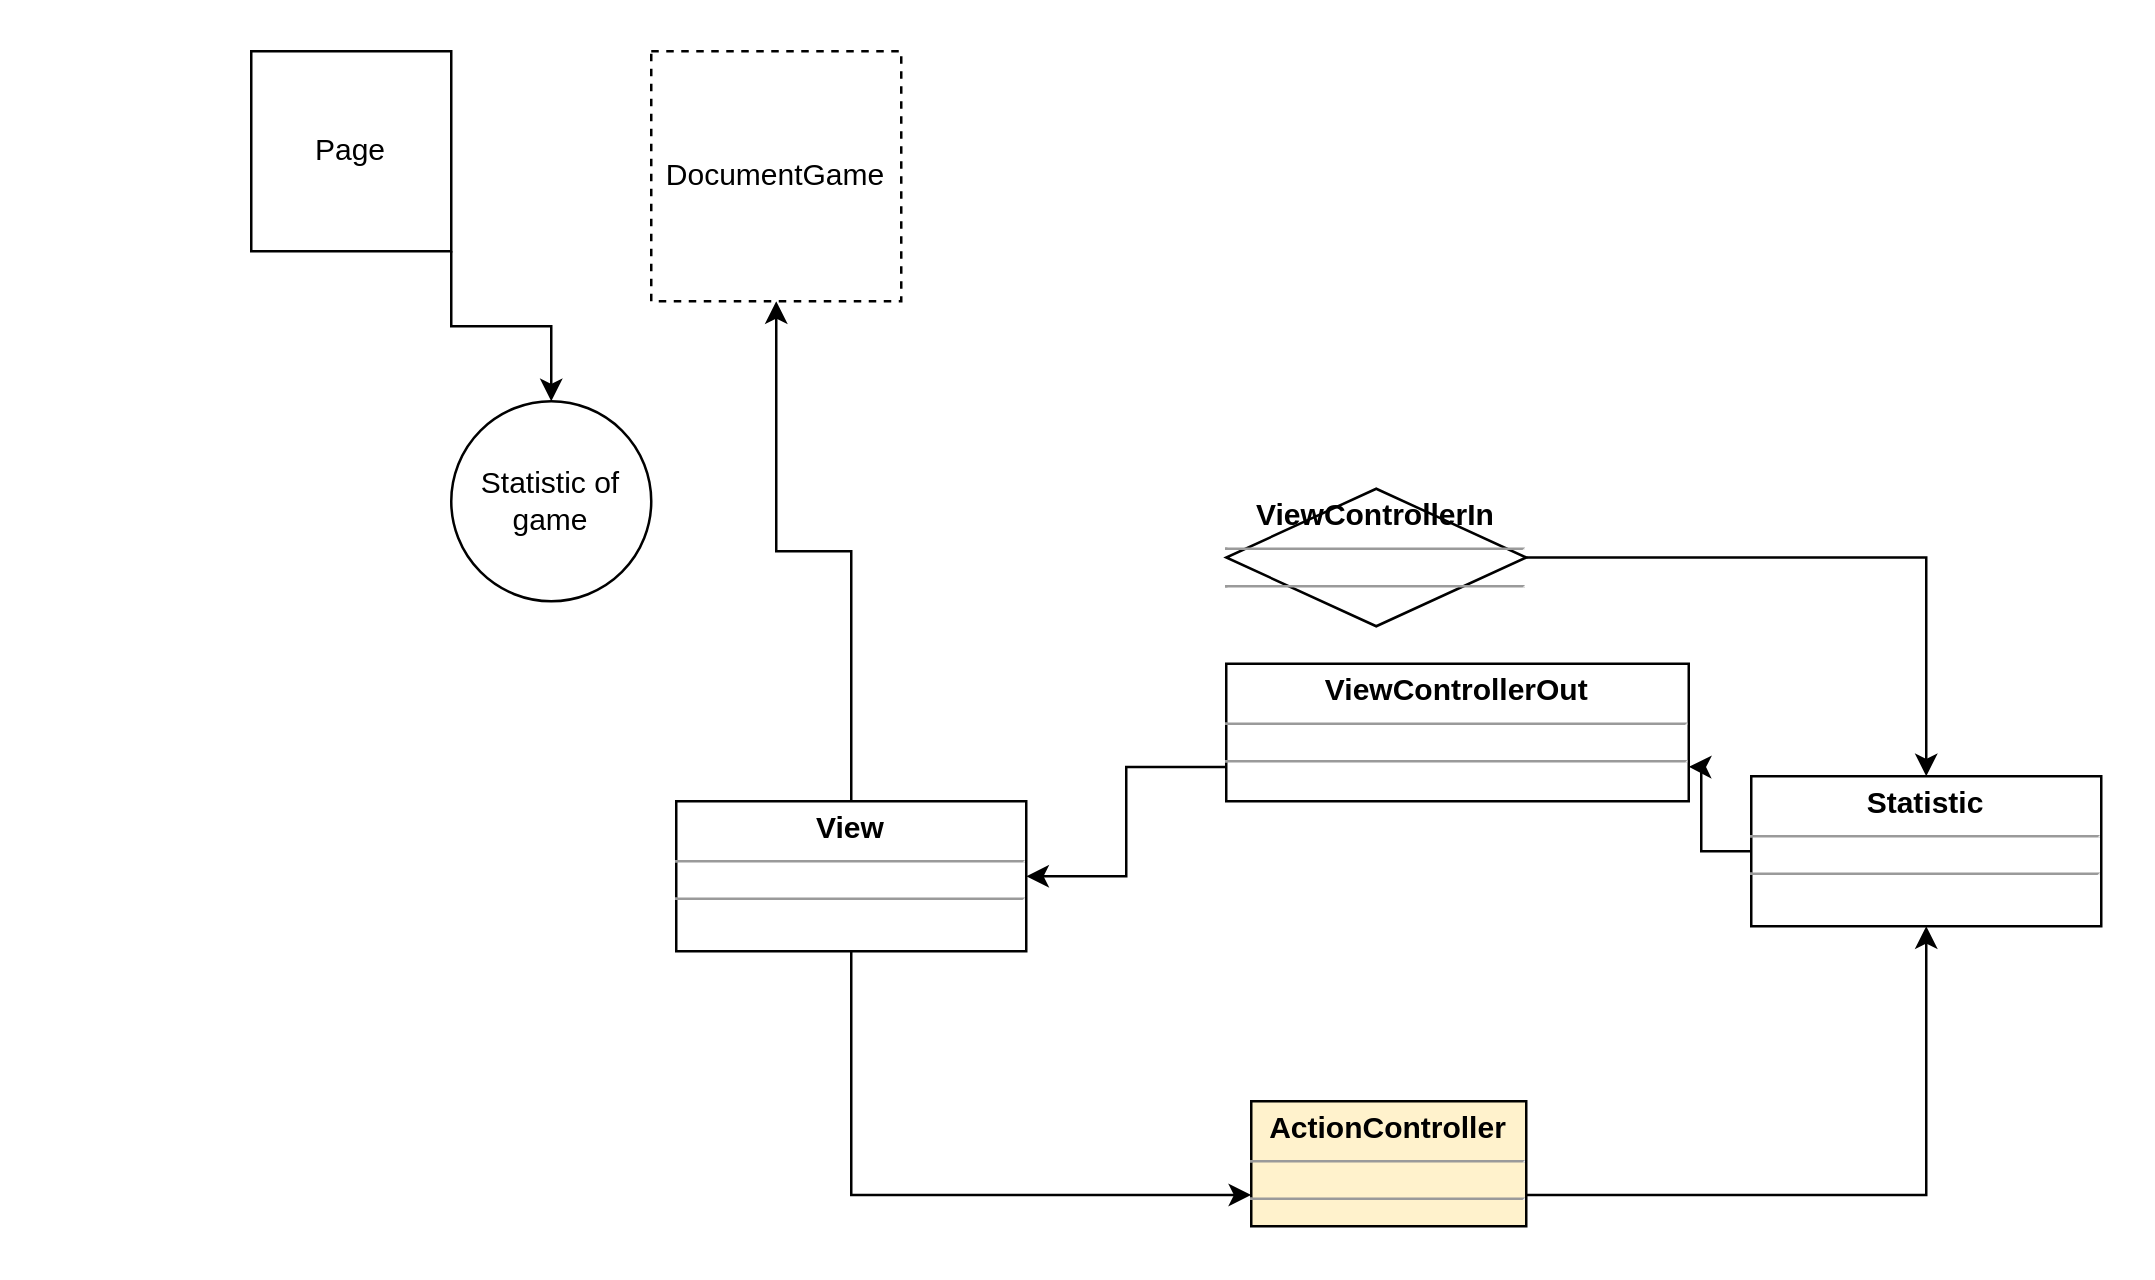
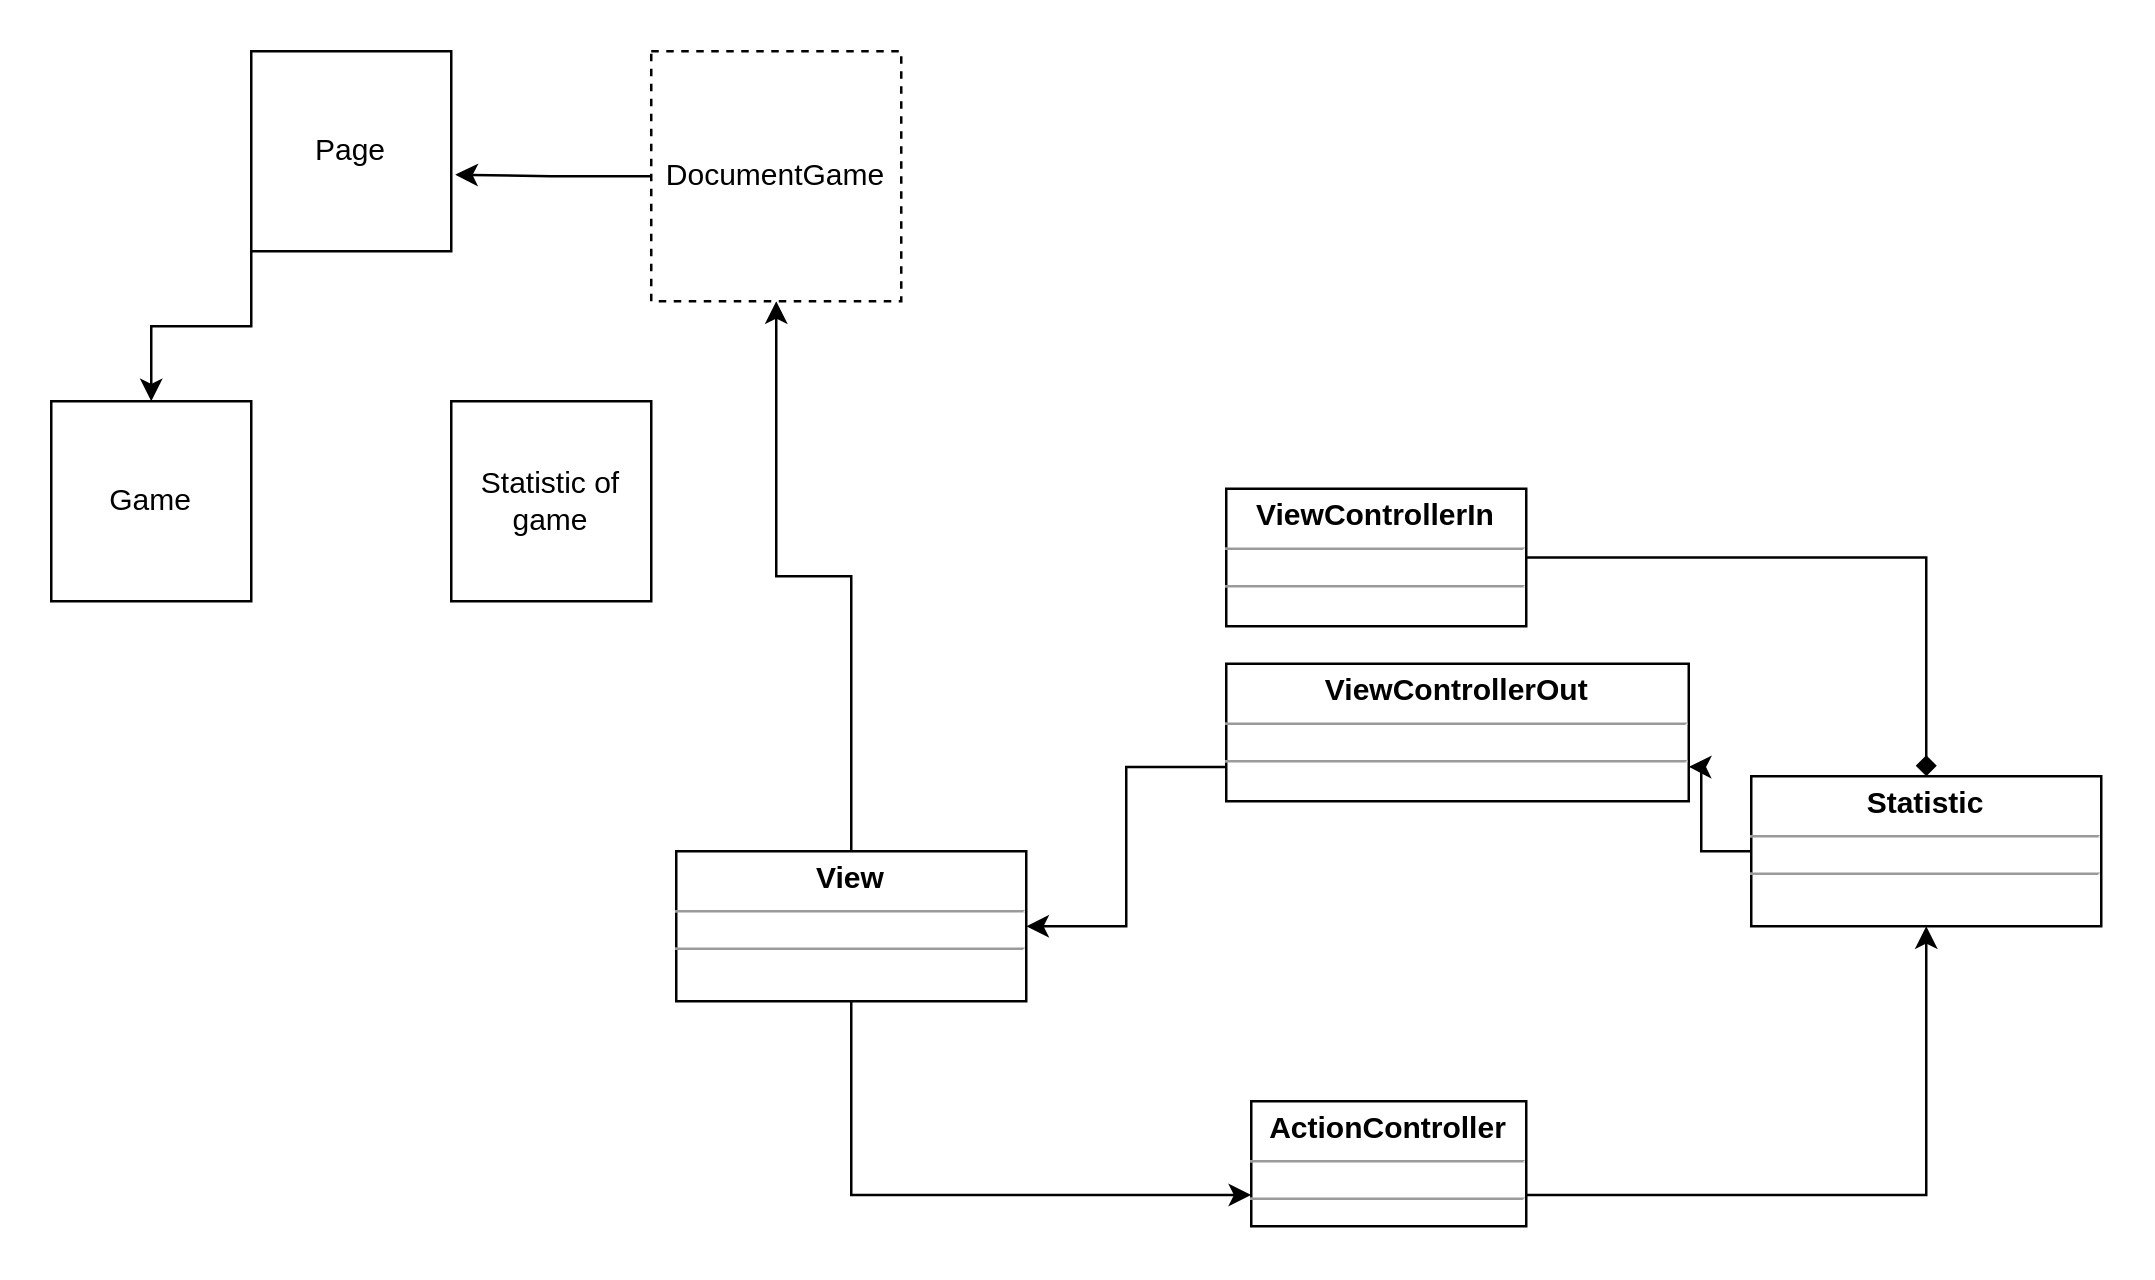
edge "DocumentGame" -> "Page": added
edge "Page" -> "Game": added
edge "Page" -> "Statistic of game": removed
node "Game": added
node "Statistic of game": shape ellipse -> rectangle
node "ViewControllerIn": shape diamond -> rectangle
edge "ViewControllerIn" -> "Statistic": arrowhead classic -> diamond
node "View": moved (851, 876) -> (851, 926)
node "ActionController": fillcolor #fff2cc -> #ffffff
